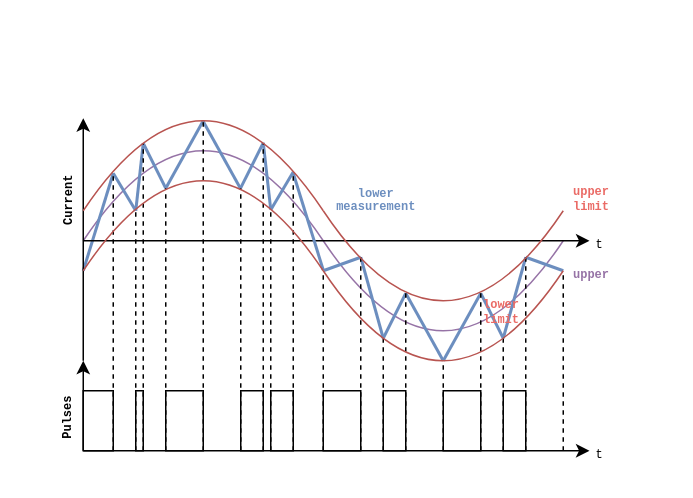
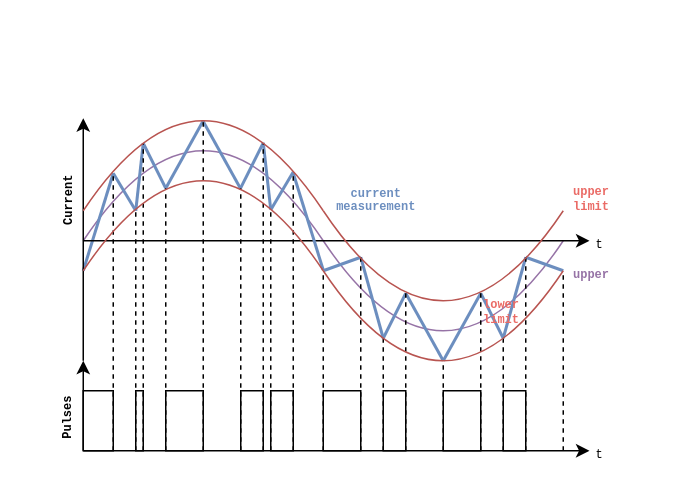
node "lower measurement": label "lower measurement" -> "current measurement"
